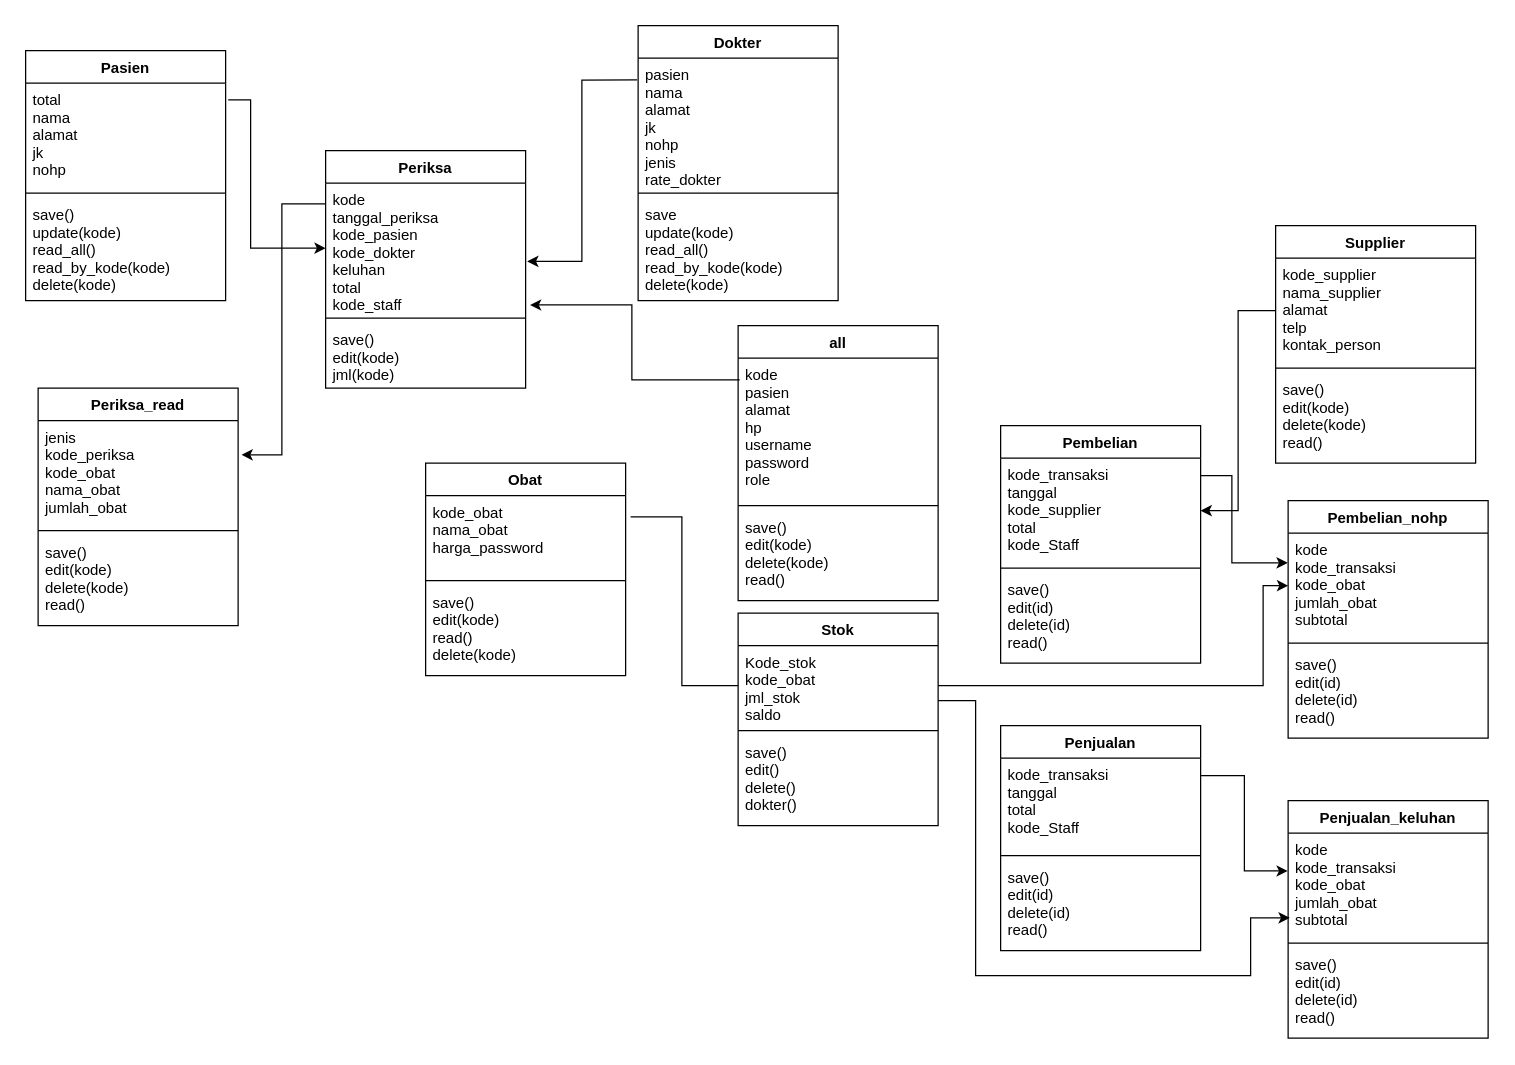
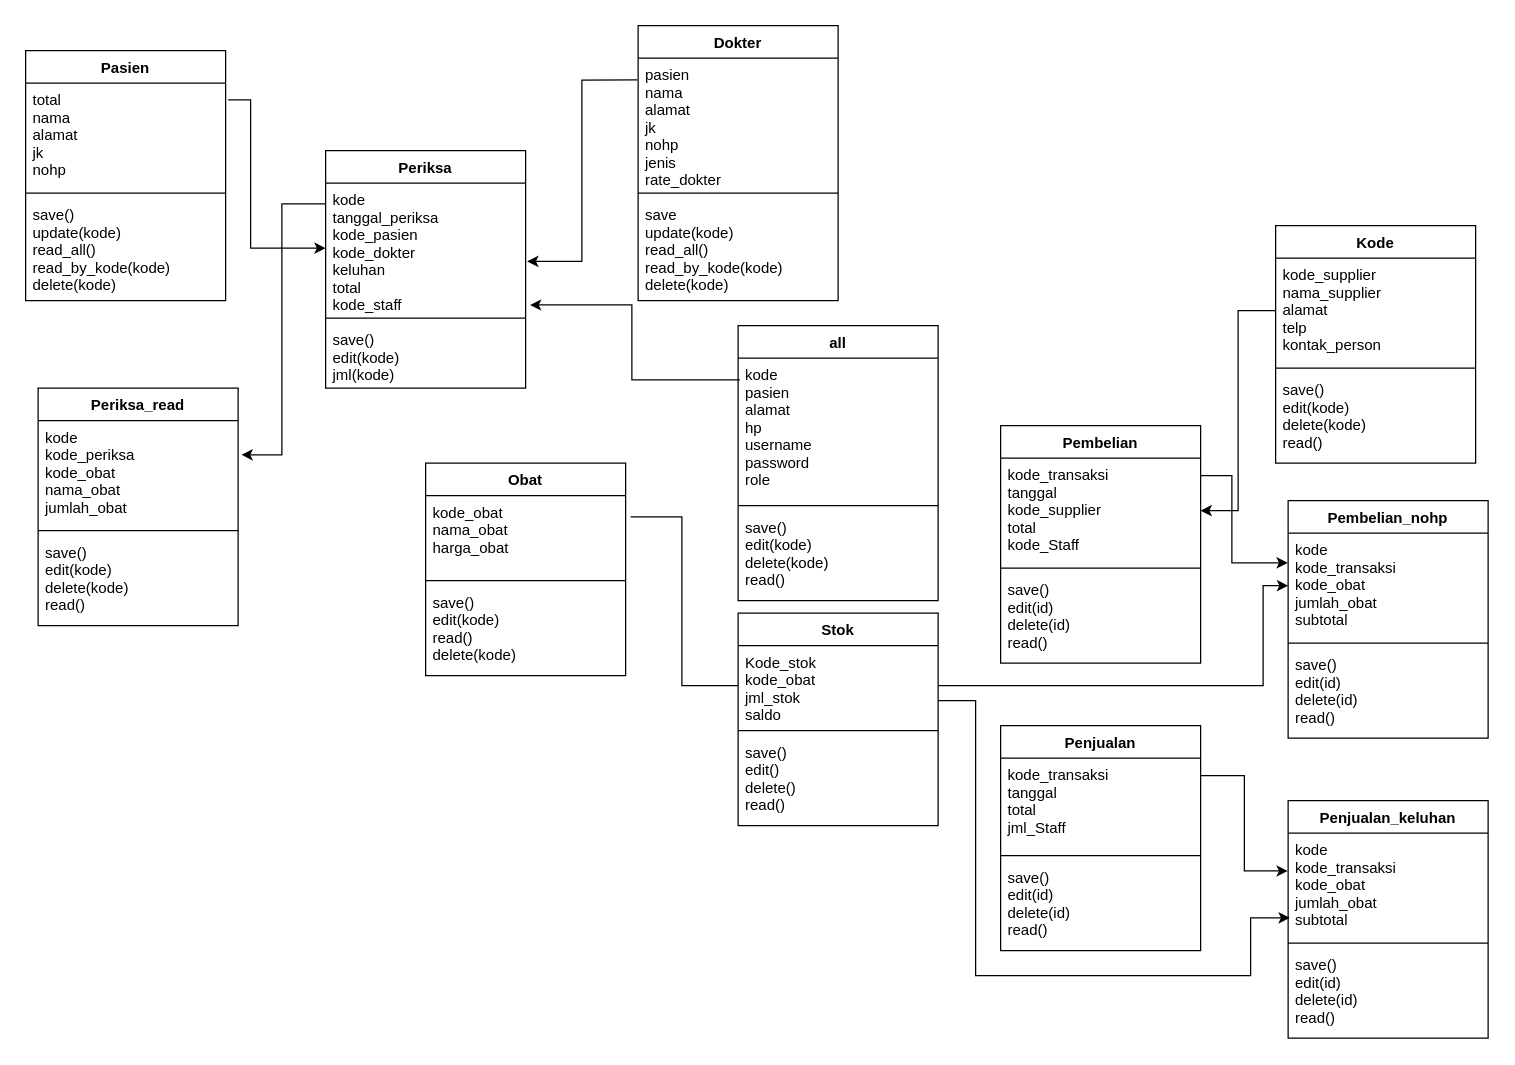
node "Supplier": label "Supplier" -> "Kode"
node "jenis kode_periksa kode_obat nama_obat jumlah_obat": label "jenis kode_periksa kode_obat nama_obat jumlah_obat" -> "kode kode_periksa kode_obat nama_obat jumlah_obat"
node "kode_obat nama_obat harga_password": label "kode_obat nama_obat harga_password" -> "kode_obat nama_obat harga_obat"
node "save() edit() delete() dokter()": label "save() edit() delete() dokter()" -> "save() edit() delete() read()"
node "kode_transaksi tanggal total kode_Staff": label "kode_transaksi tanggal total kode_Staff" -> "kode_transaksi tanggal total jml_Staff"
